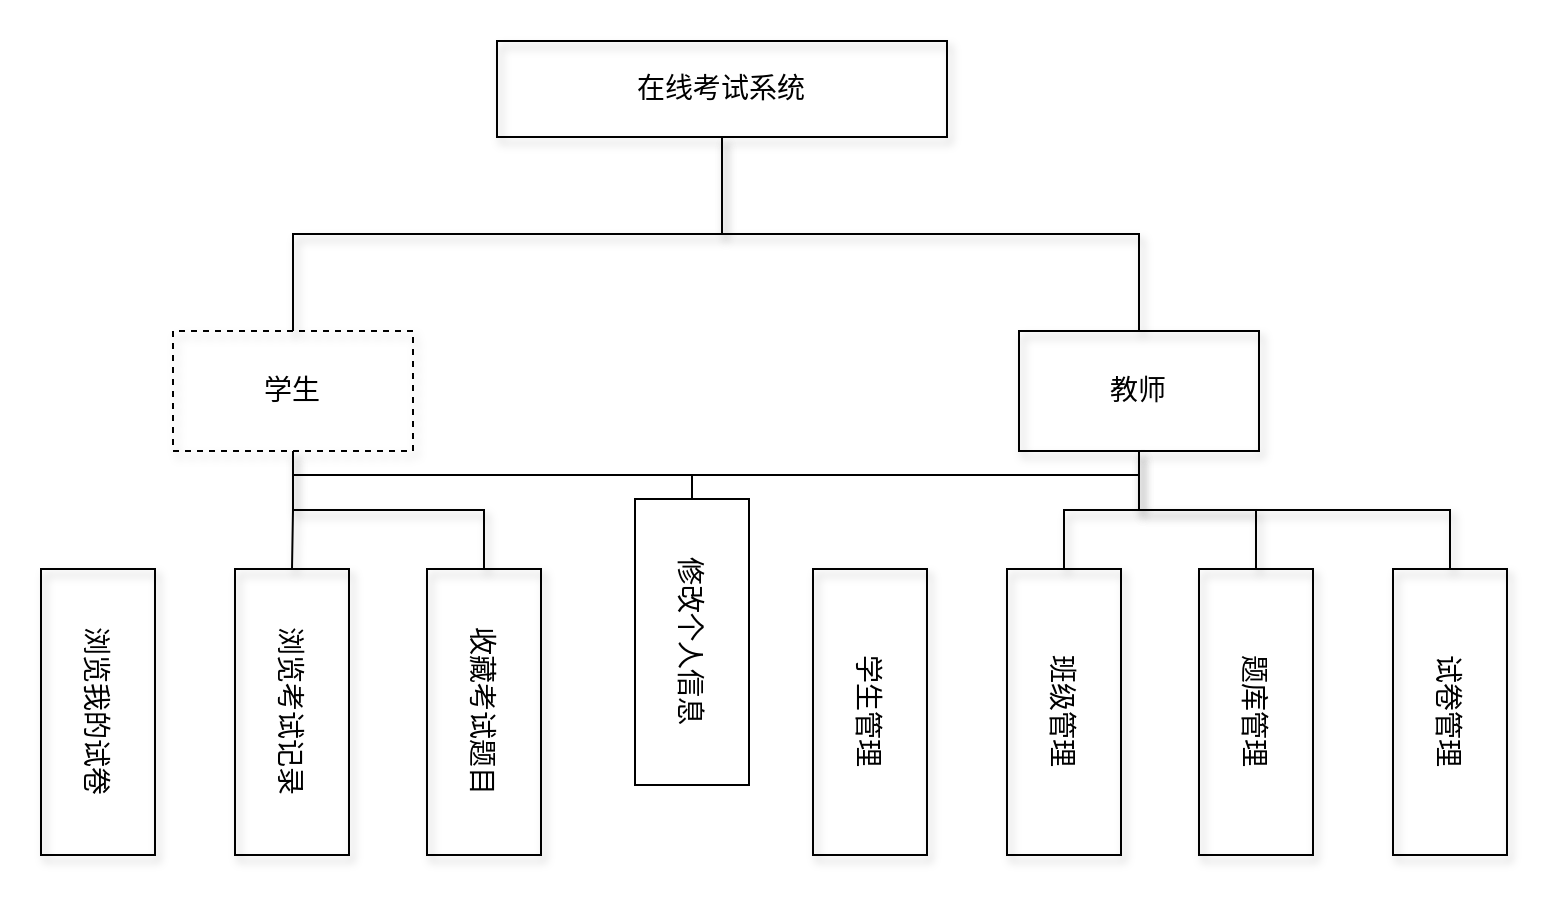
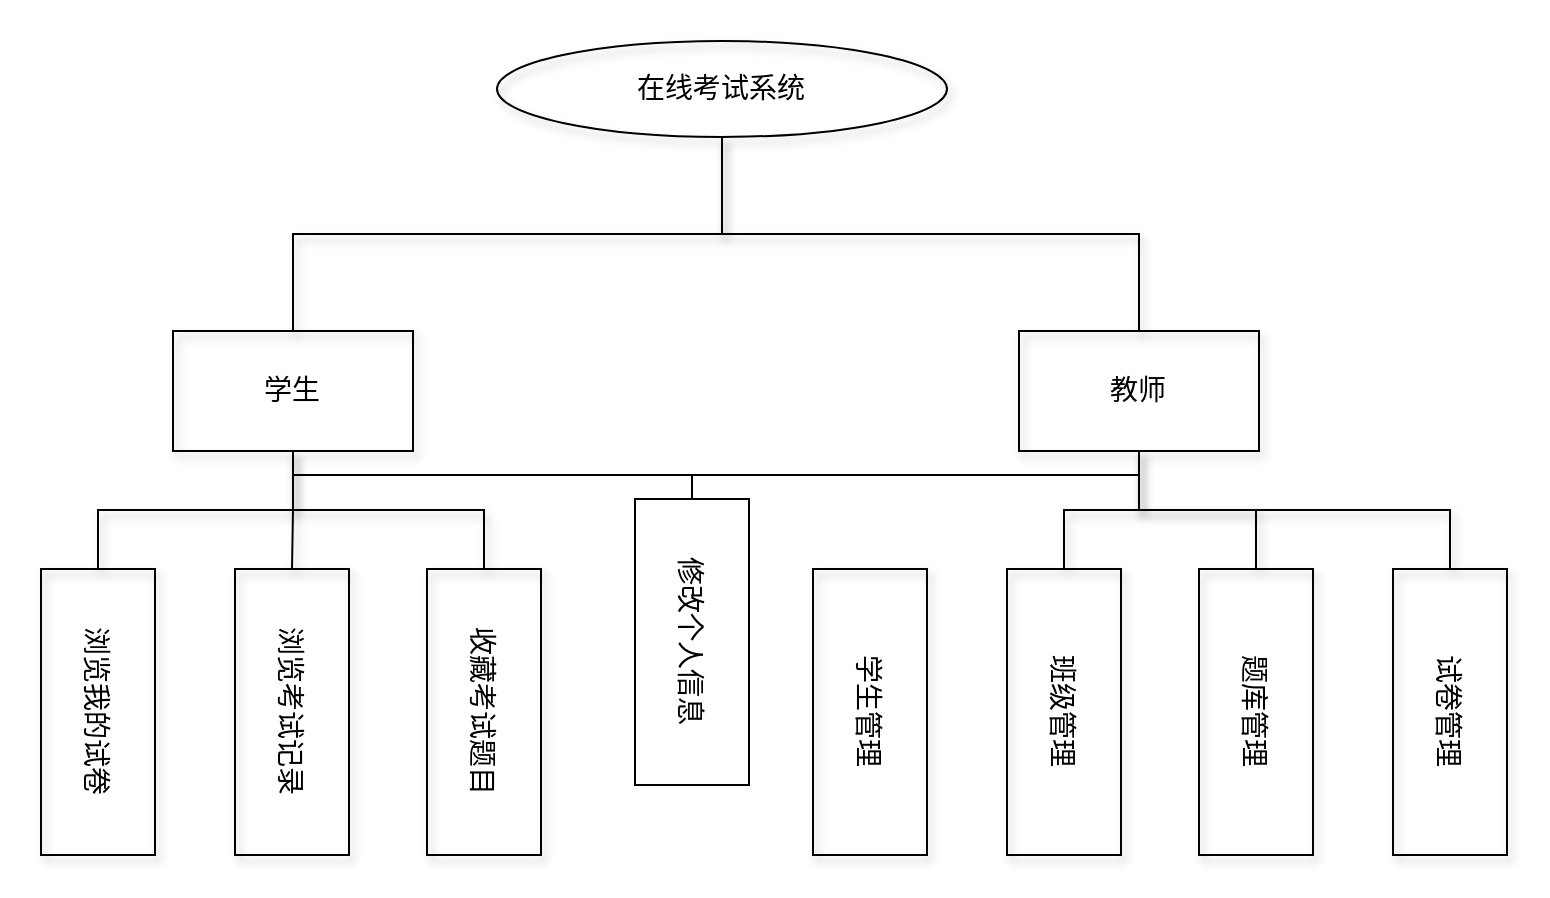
node "在线考试系统": shape rectangle -> ellipse
node "学生": style dashed -> solid
edge "学生" -- "浏览我的试卷": added
